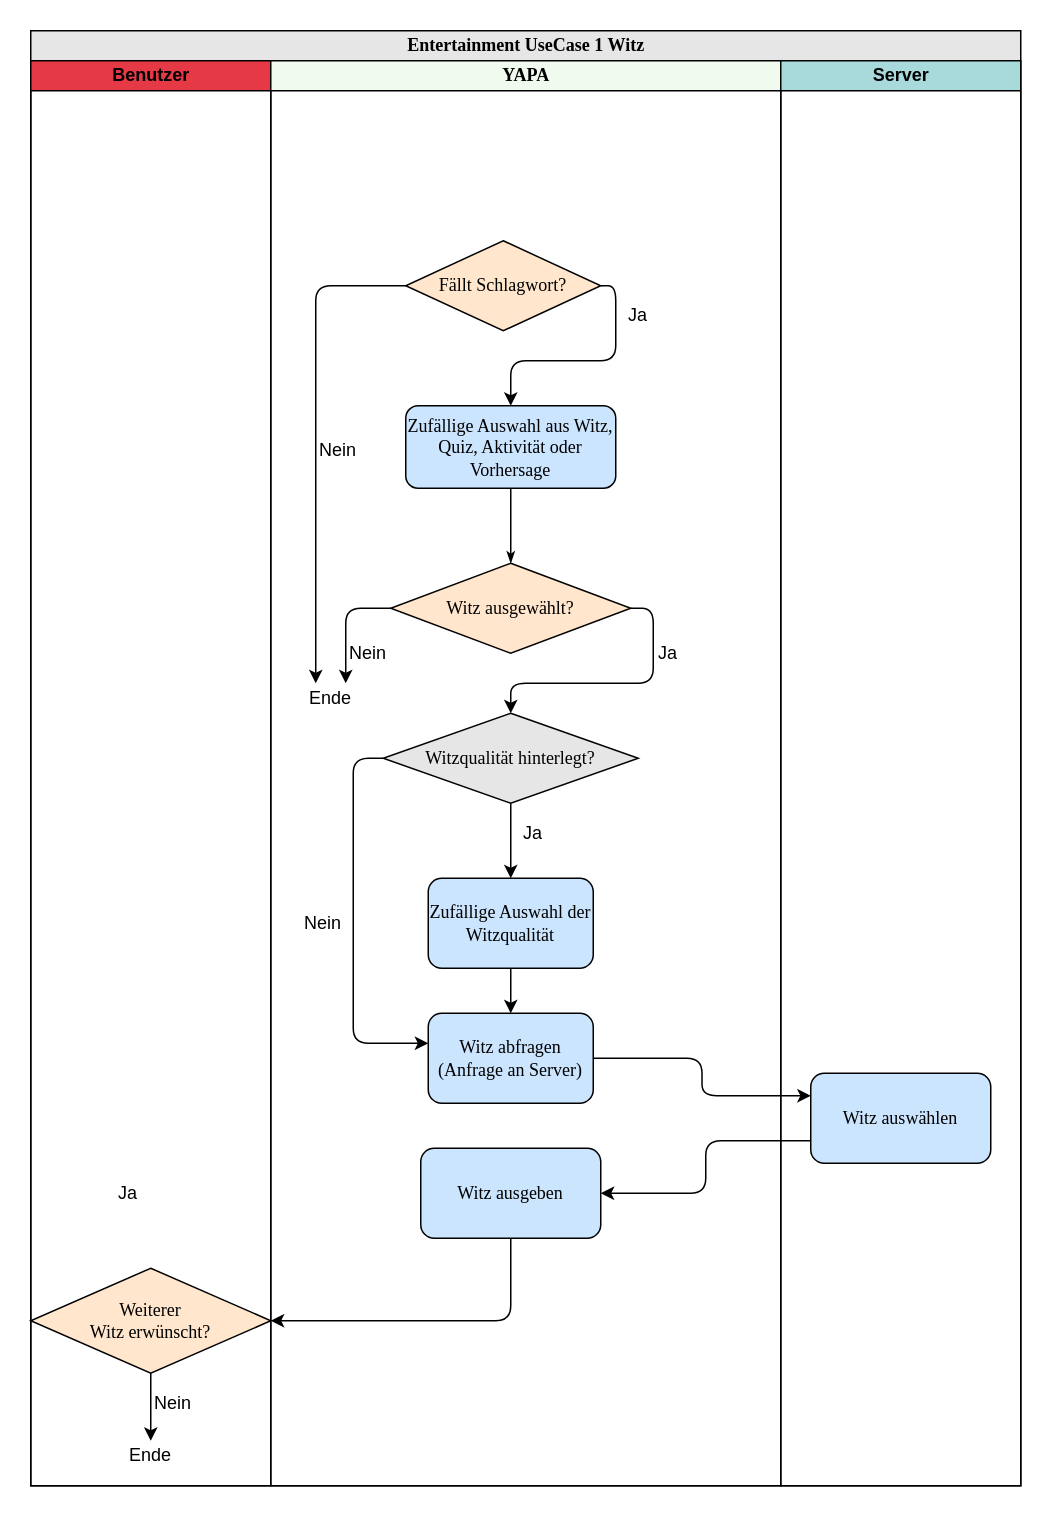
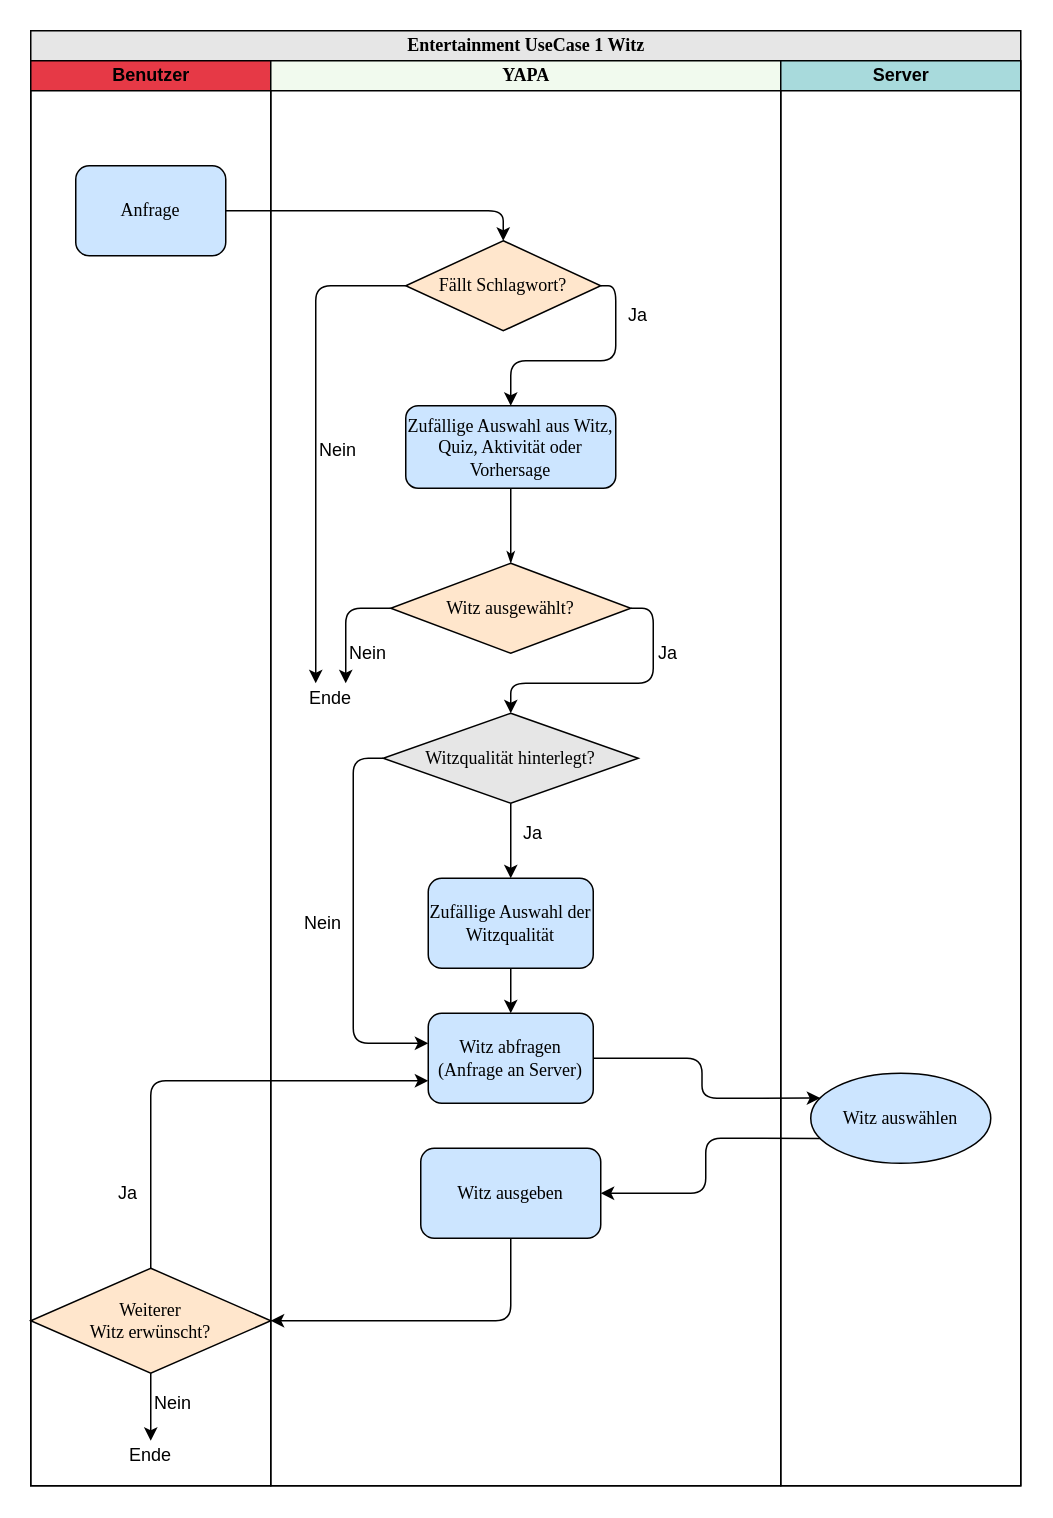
node "Anfrage": added
edge "Anfrage" -> "Fällt Schlagwort?": added
edge "Weiterer Witz erwünscht?" -> "Witz abfragen (Anfrage an Server)": added
node "Witz auswählen": shape rounded rectangle -> ellipse
